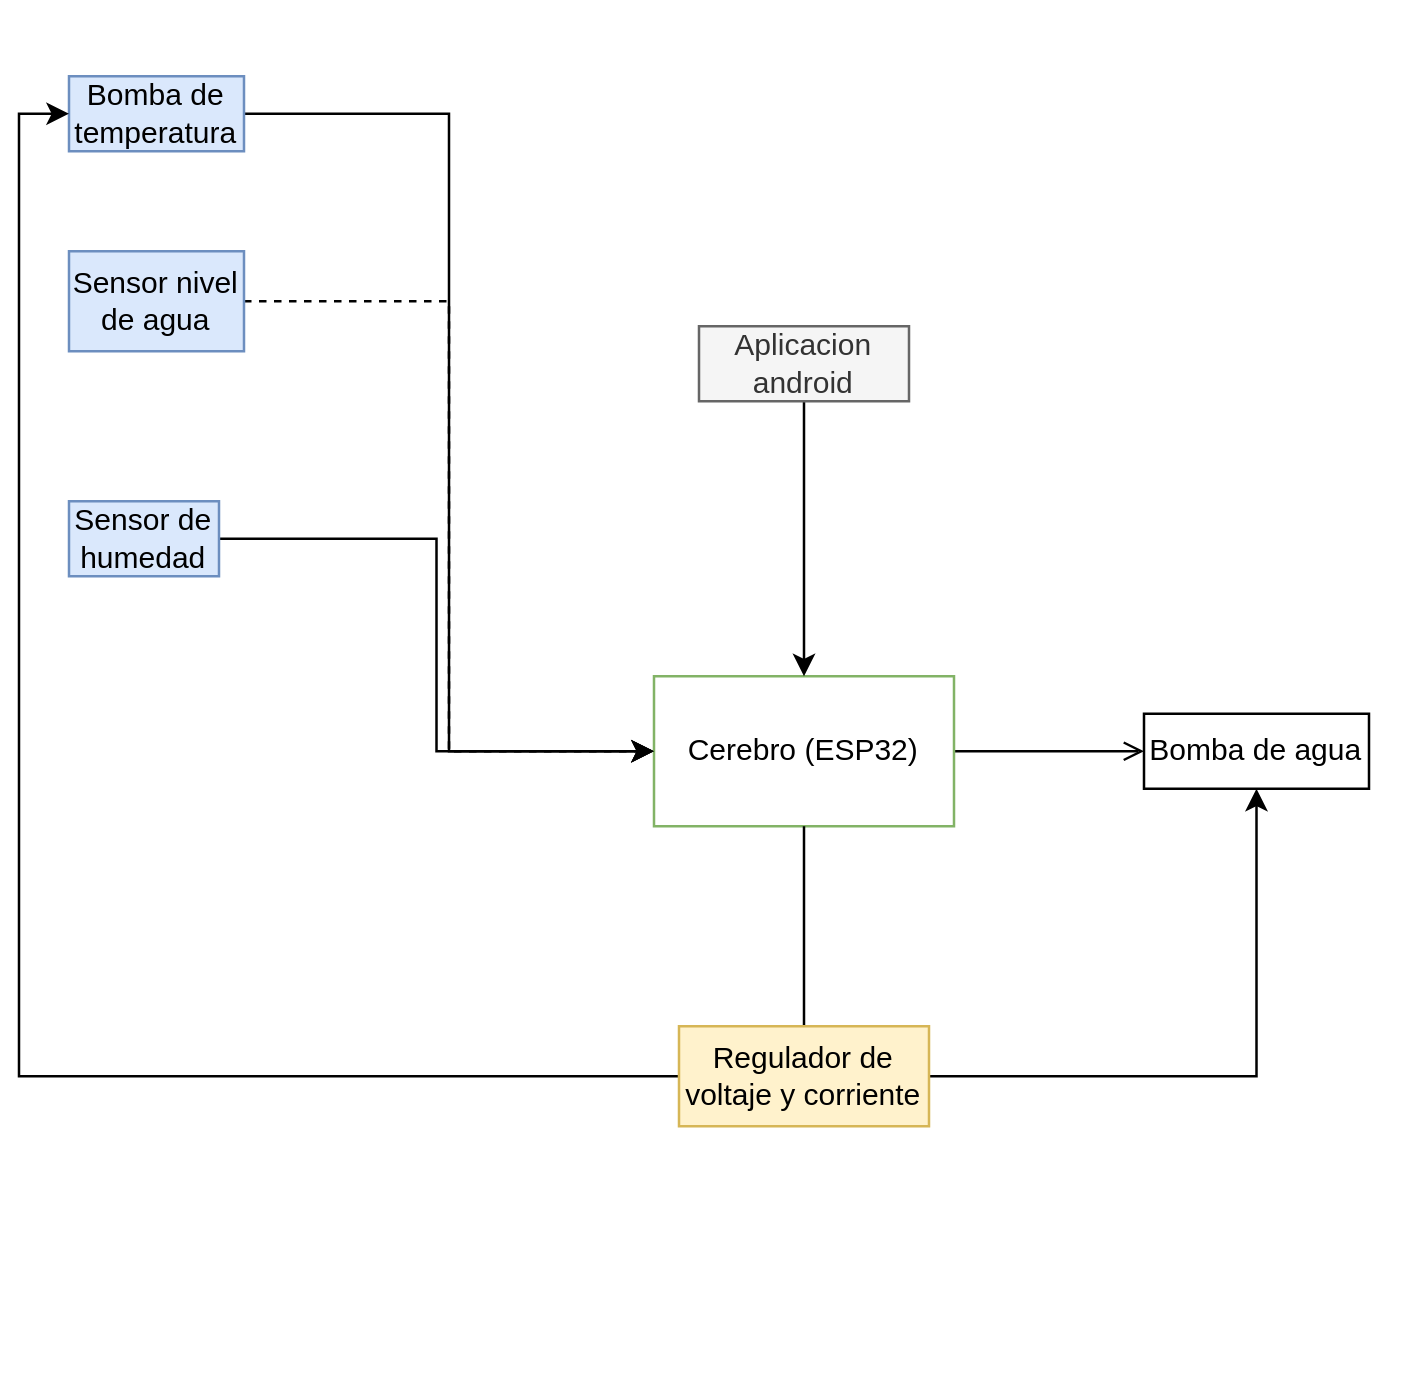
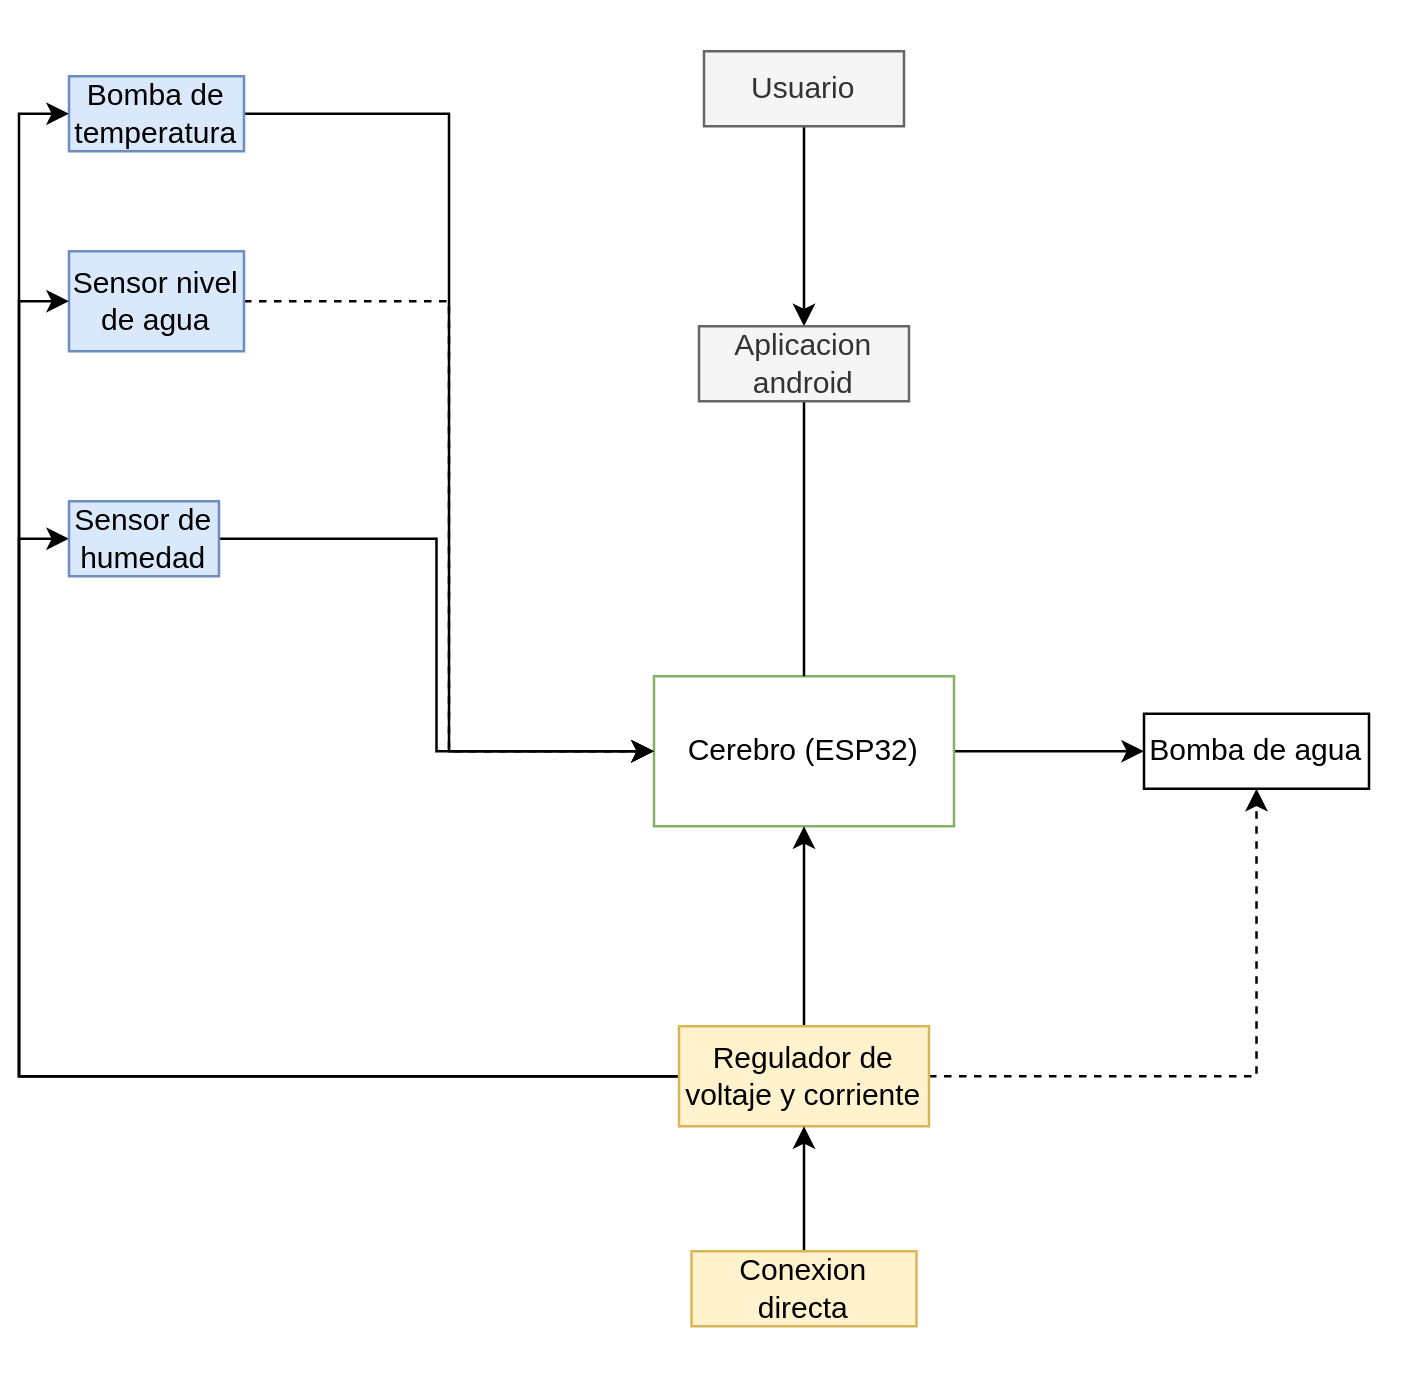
node "Usuario": added
edge "Usuario" -> "Aplicacion android": added
edge "Regulador de voltaje y corriente" -> "Sensor nivel de agua": added
edge "Regulador de voltaje y corriente" -> "Sensor de humedad": added
edge "Aplicacion android" -> "Cerebro (ESP32)": arrowhead classic -> none
edge "Cerebro (ESP32)" -> "Bomba de agua": arrowhead open -> classic
edge "Cerebro (ESP32)" -- "Regulador de voltaje y corriente": arrowhead none -> classic
edge "Regulador de voltaje y corriente" -> "Bomba de agua": style solid -> dashed
edge "Conexion directa" -> "Regulador de voltaje y corriente": added
node "Conexion directa": added
